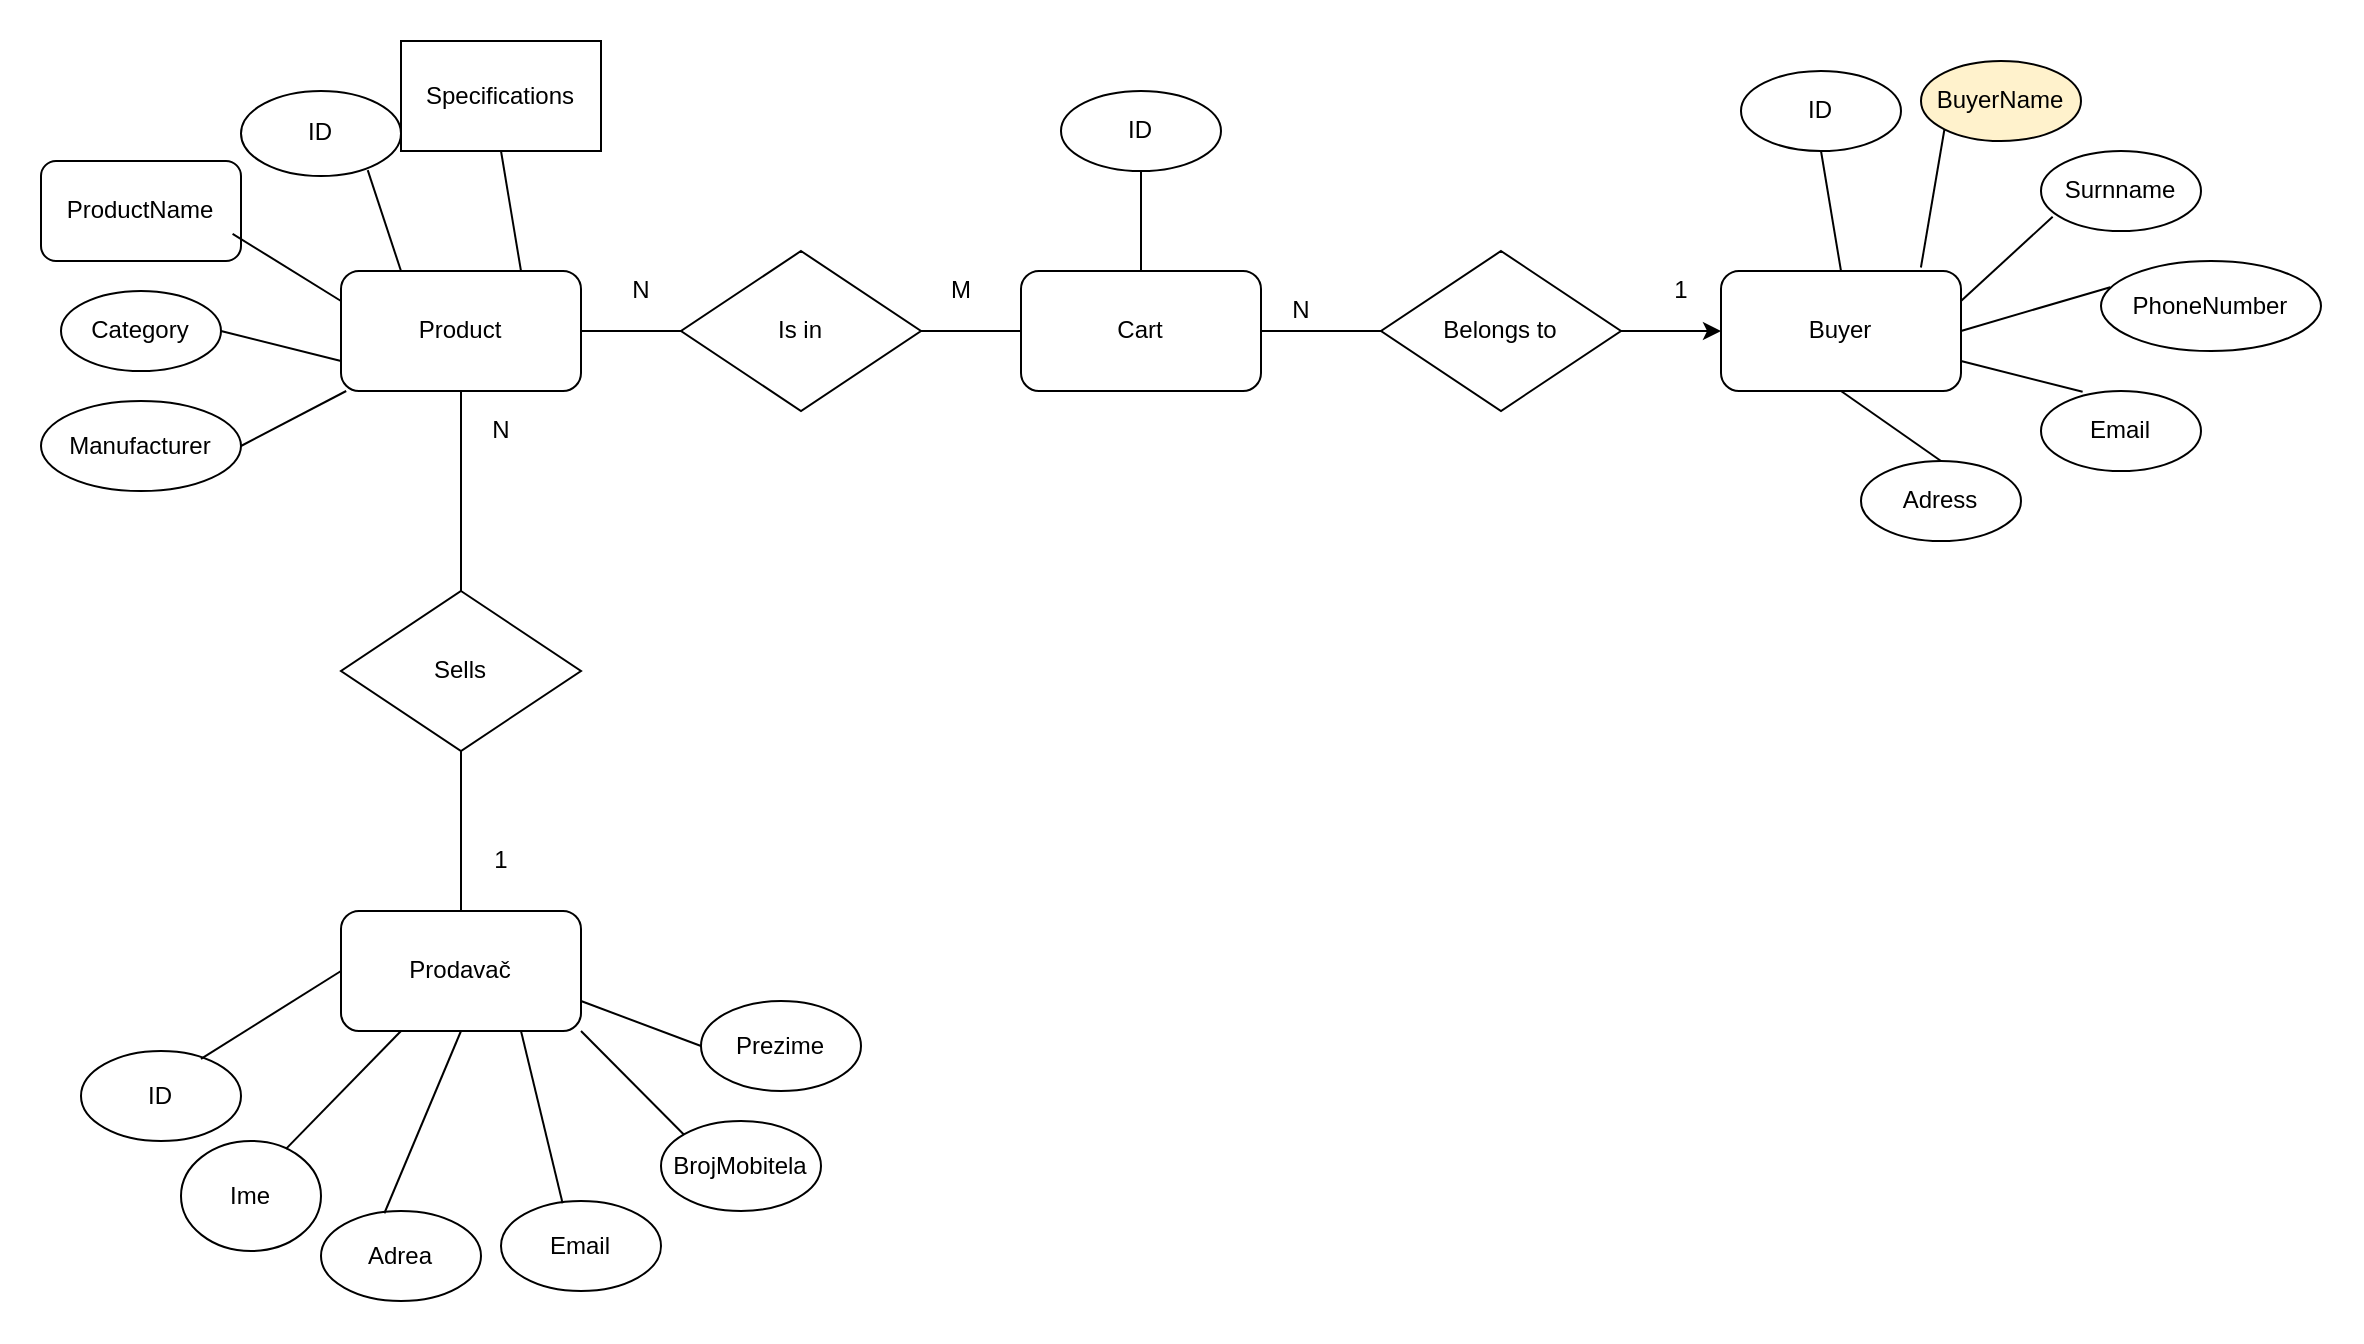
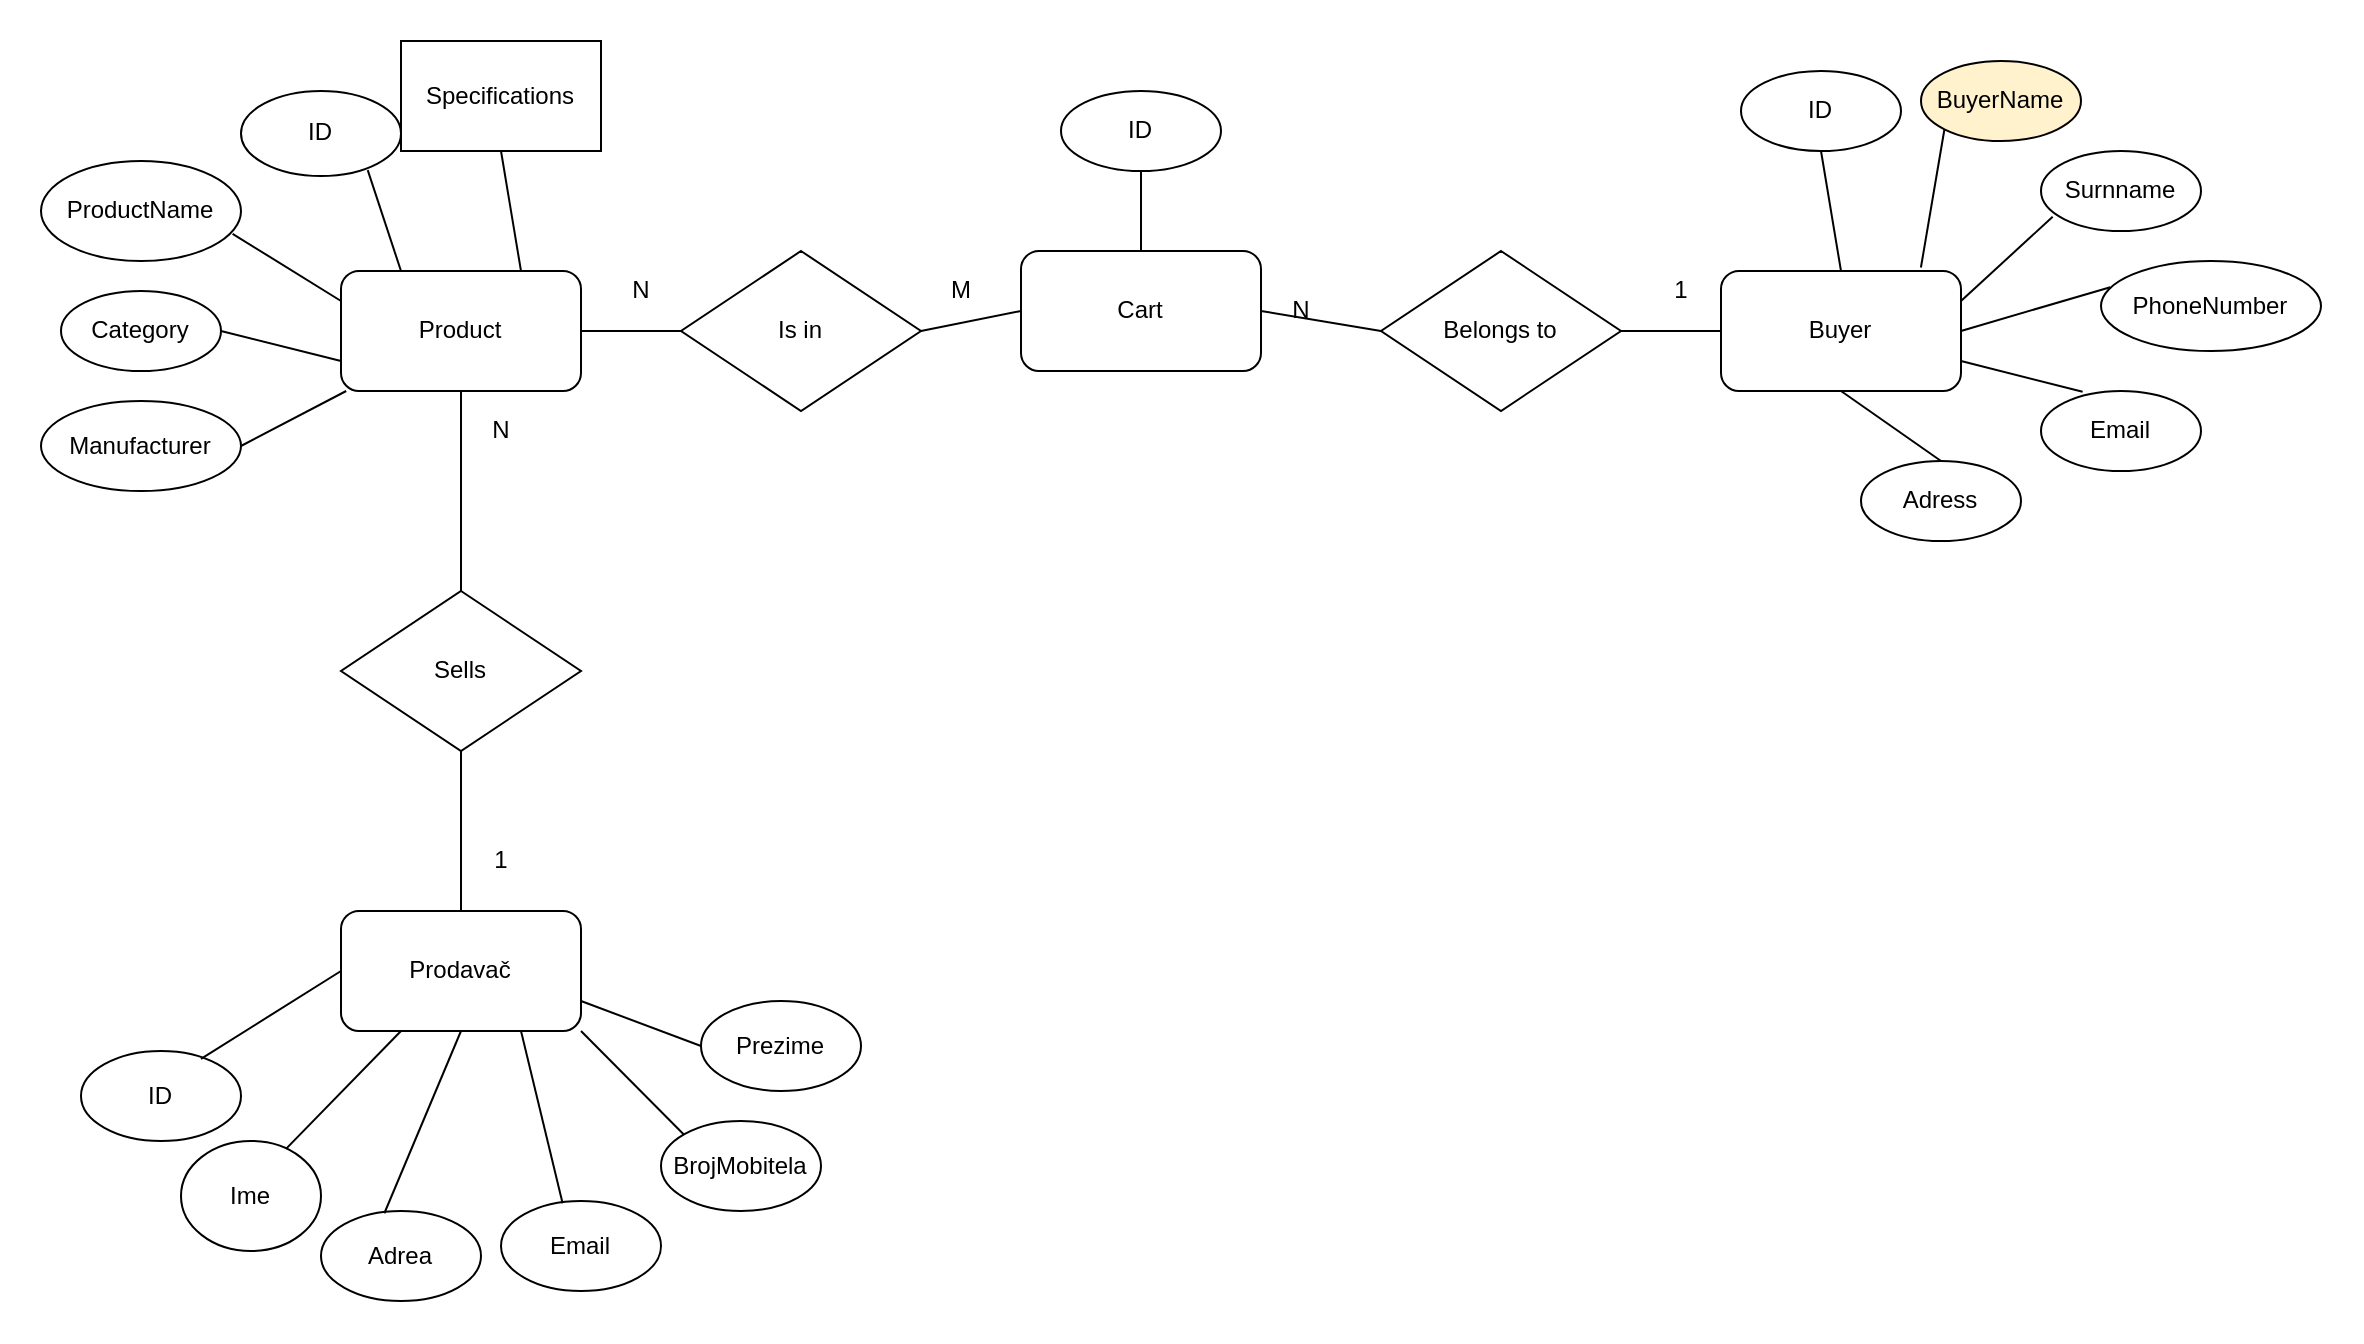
node "ProductName": shape rounded rectangle -> ellipse
node "Cart": moved (1141, 331) -> (1141, 311)
edge "Belongs to" -> "Buyer": arrowhead classic -> none
